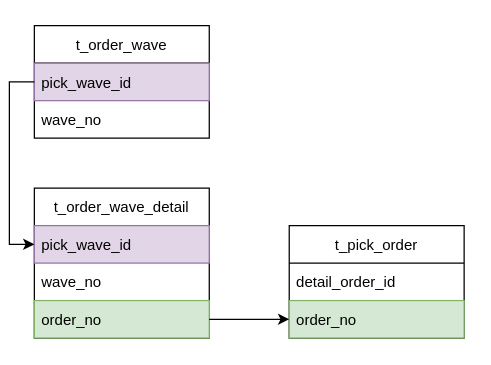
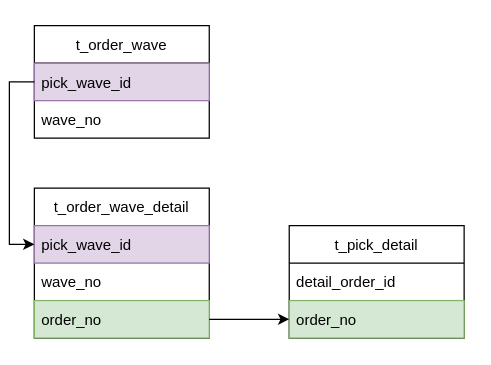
node "t_pick_order": label "t_pick_order" -> "t_pick_detail"
